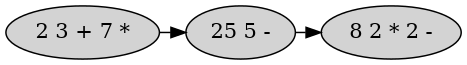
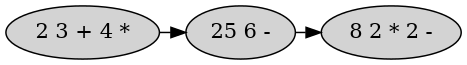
node "2 3 + 7 *": label "2 3 + 7 *" -> "2 3 + 4 *"
node "25 5 -": label "25 5 -" -> "25 6 -"
